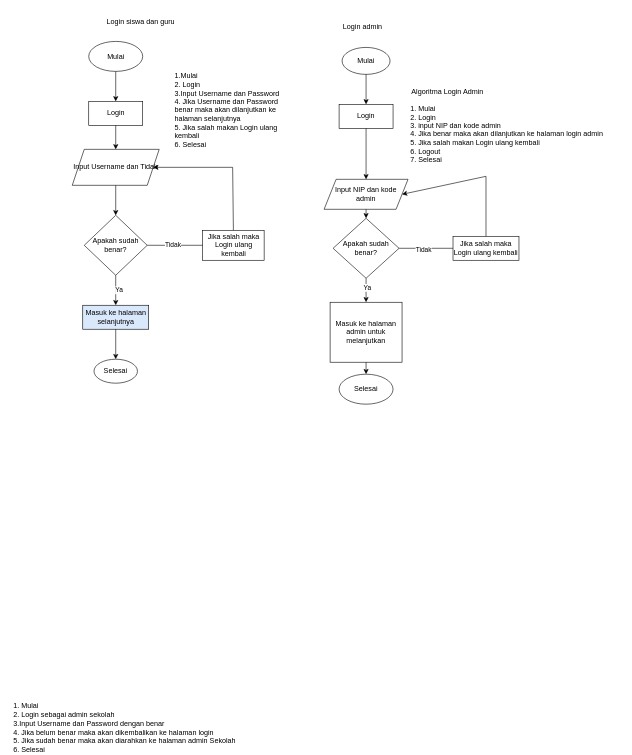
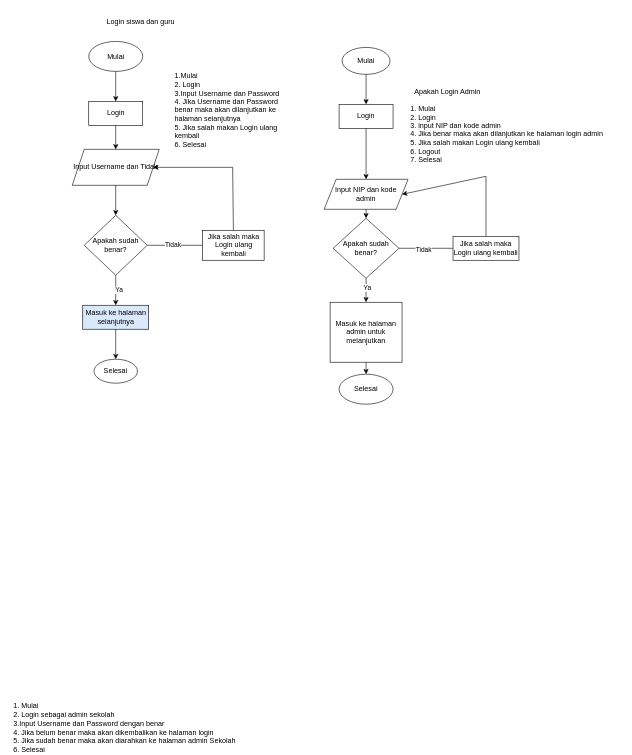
node "Login admin": removed
node "Algoritma Login Admin": label "Algoritma Login Admin" -> "Apakah Login Admin"
